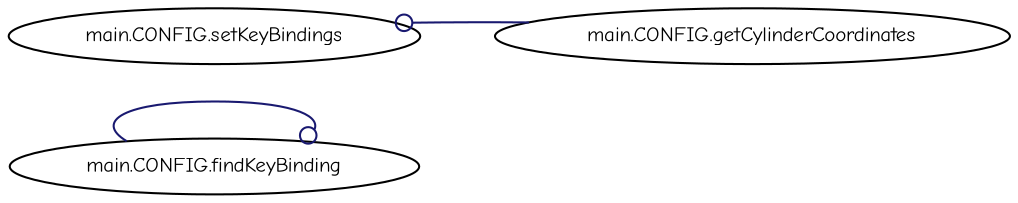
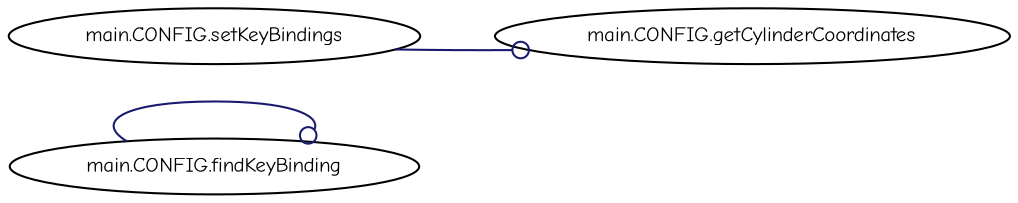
edge "main.CONFIG.getCylinderCoordinates" -> "main.CONFIG.setKeyBindings": reversed
